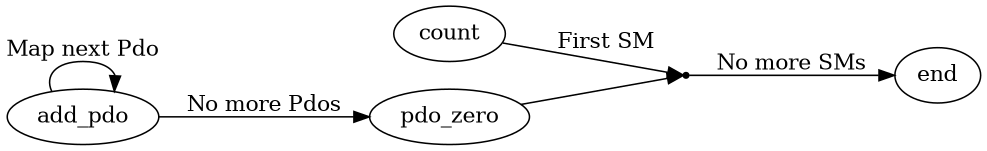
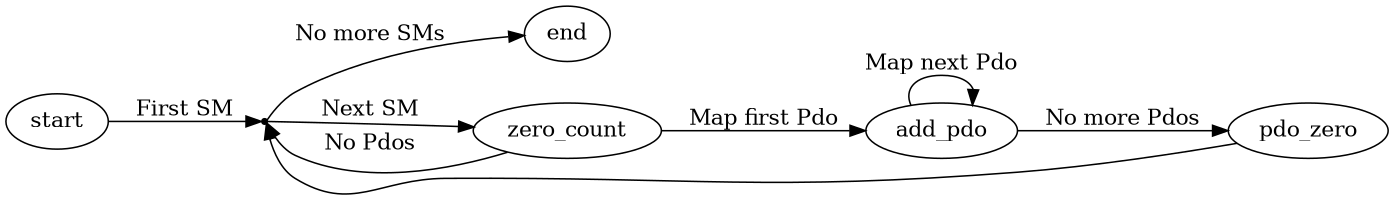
node "count": label "count" -> "start"
node "zero_count": added
